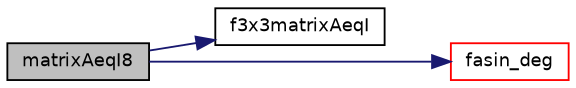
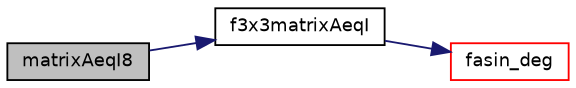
edge "matrixAeqI8" -> "fasin_deg": now "f3x3matrixAeqI" -> "fasin_deg"
